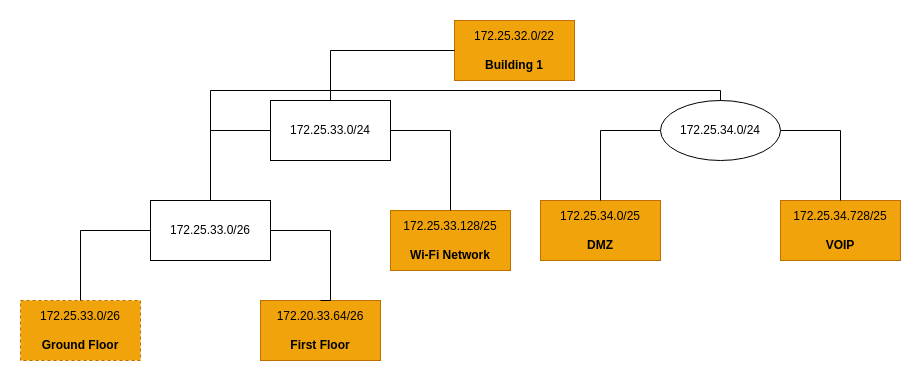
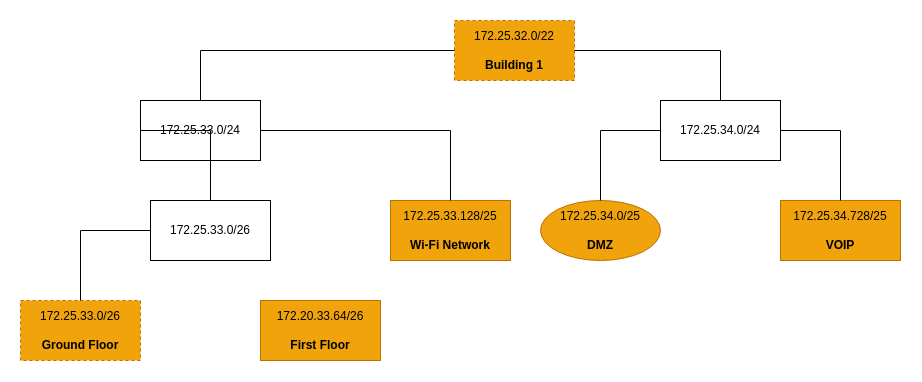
node "172.25.32.0/22 Building 1": style solid -> dashed
edge "172.25.34.0/24" -- "172.25.33.0/26": now "172.25.34.0/24" -- "172.25.32.0/22 Building 1"
node "172.25.33.0/24": moved (331, 131) -> (201, 131)
node "172.25.34.0/24": shape ellipse -> rectangle
node "172.25.34.0/25 DMZ": shape rectangle -> ellipse
edge "172.25.33.0/26" -- "172.20.33.64/26 First Floor": removed
node "172.25.33.128/25 Wi-Fi Network": moved (451, 241) -> (451, 231)
